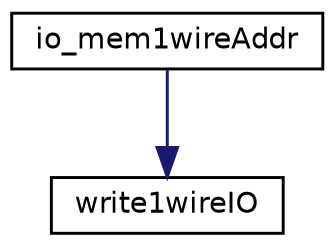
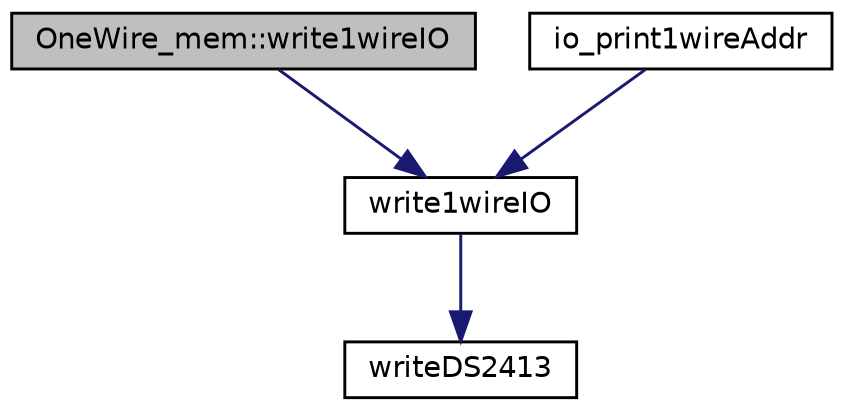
node "io_mem1wireAddr": label "io_mem1wireAddr" -> "io_print1wireAddr"
node "OneWire_mem::write1wireIO": added
node "writeDS2413": added
